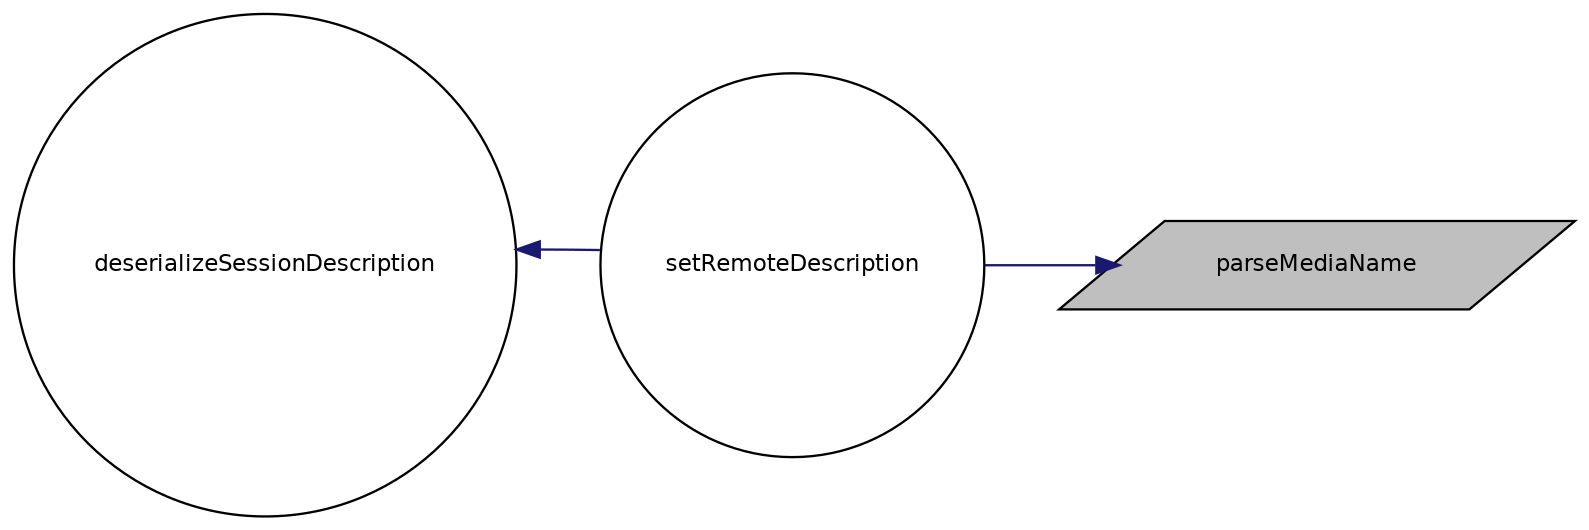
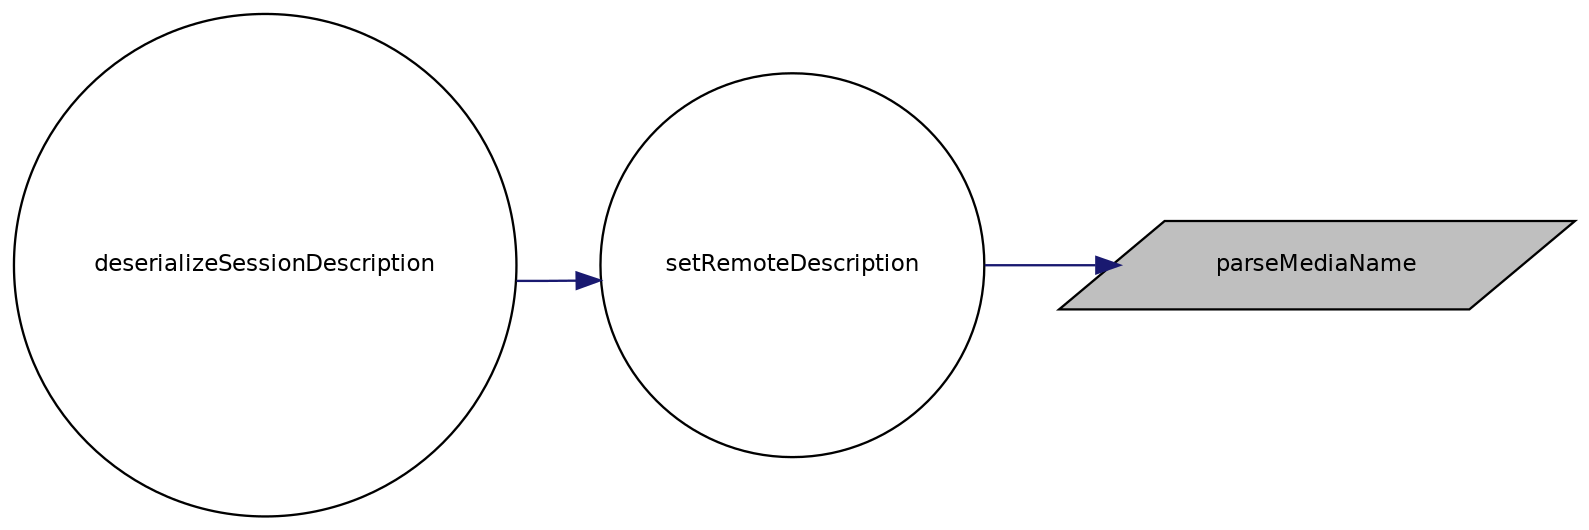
edge "setRemoteDescription" -> "deserializeSessionDescription": reversed
